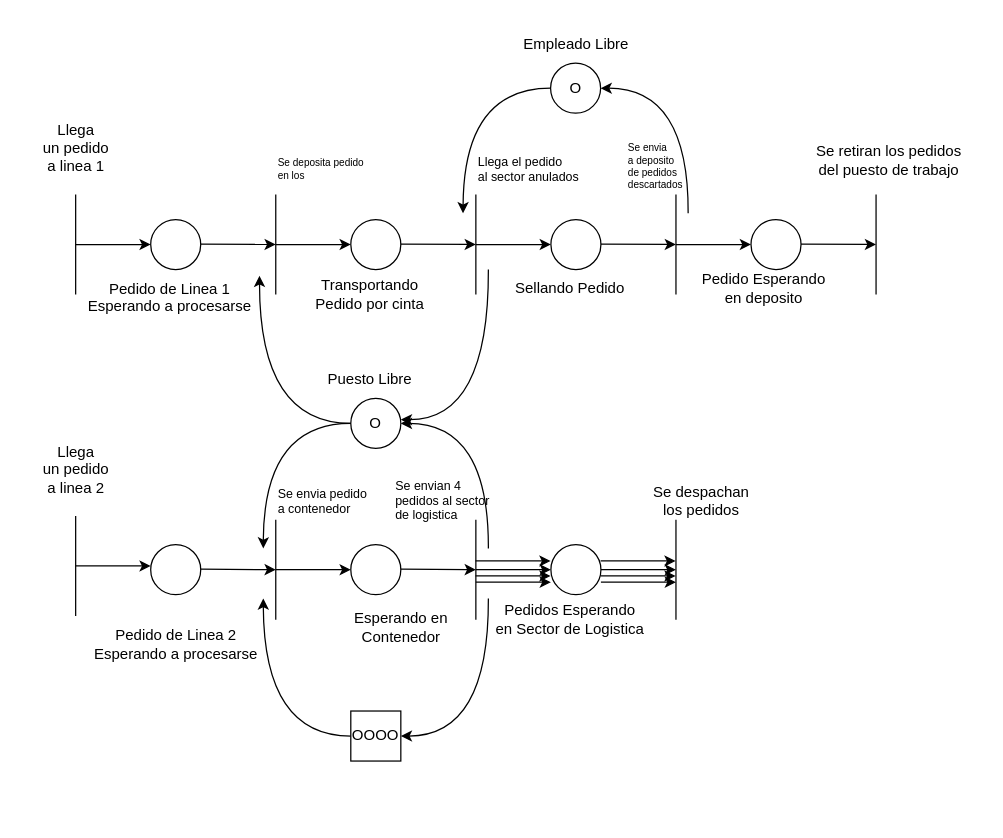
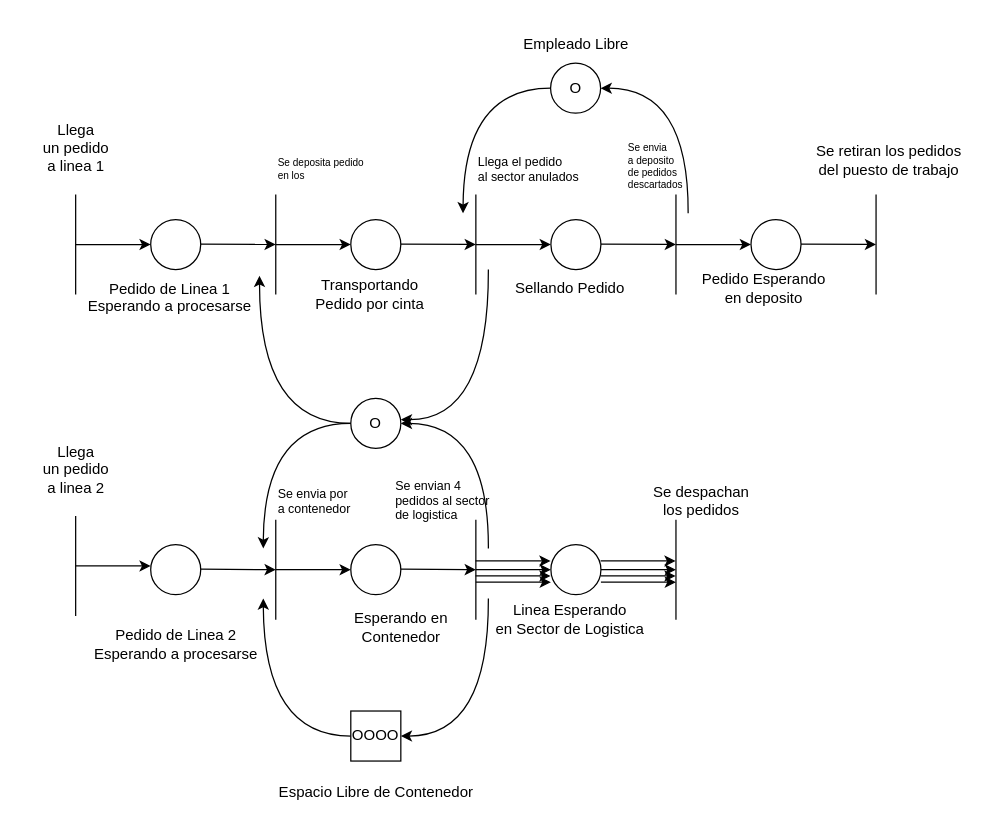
node "Puesto Libre": removed
node "Se envia pedido a contenedor": label "Se envia pedido a contenedor" -> "Se envia por a contenedor"
node "Pedidos Esperando en Sector de Logistica": label "Pedidos Esperando en Sector de Logistica" -> "Linea Esperando en Sector de Logistica"
node "Espacio Libre de Contenedor": added
